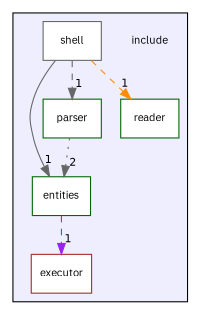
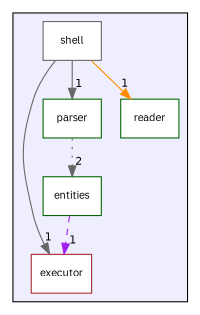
node "include": removed
edge "shell" -> "parser": style dashed -> solid
edge "shell" -> "reader": style dashed -> solid
edge "shell" -> "entities": now "shell" -> "executor"
